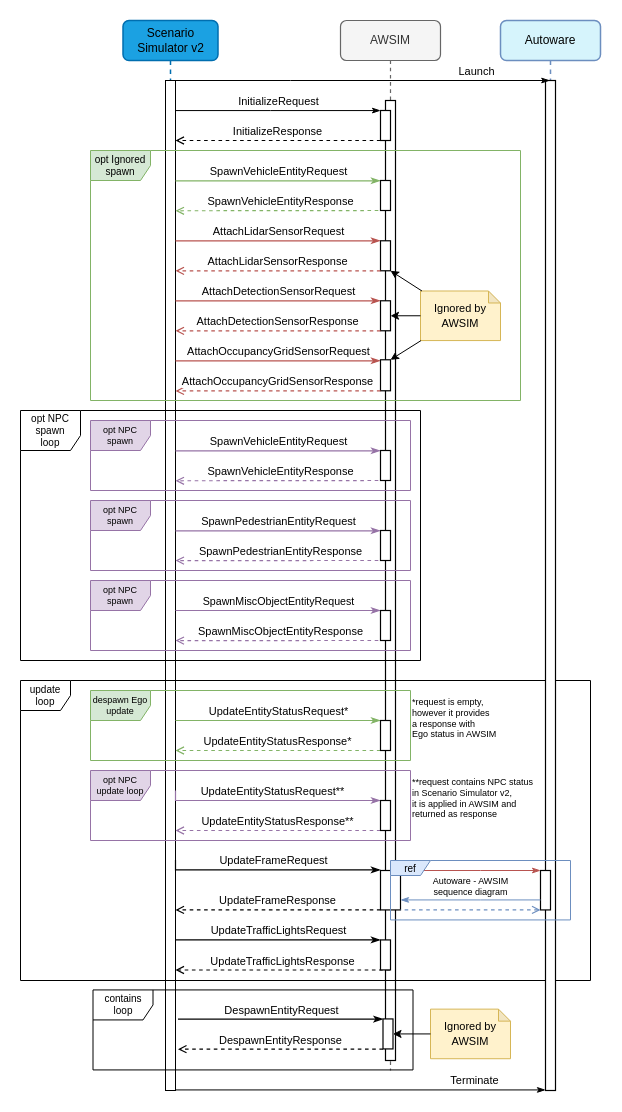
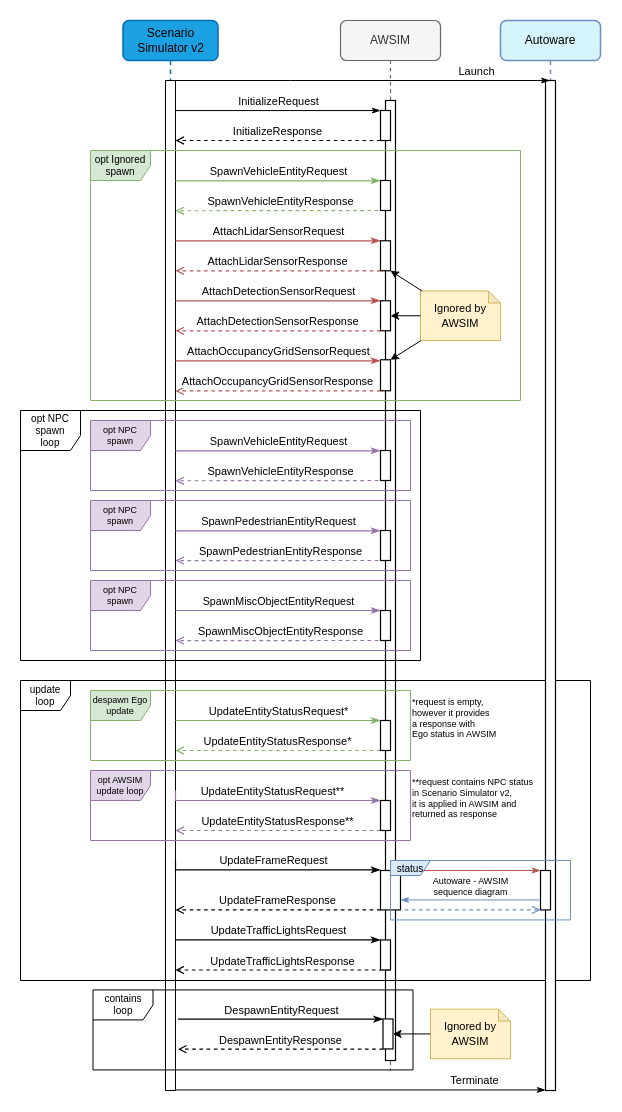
node "opt NPC update loop": label "opt NPC update loop" -> "opt AWSIM update loop"
node "ref": label "ref" -> "status"
